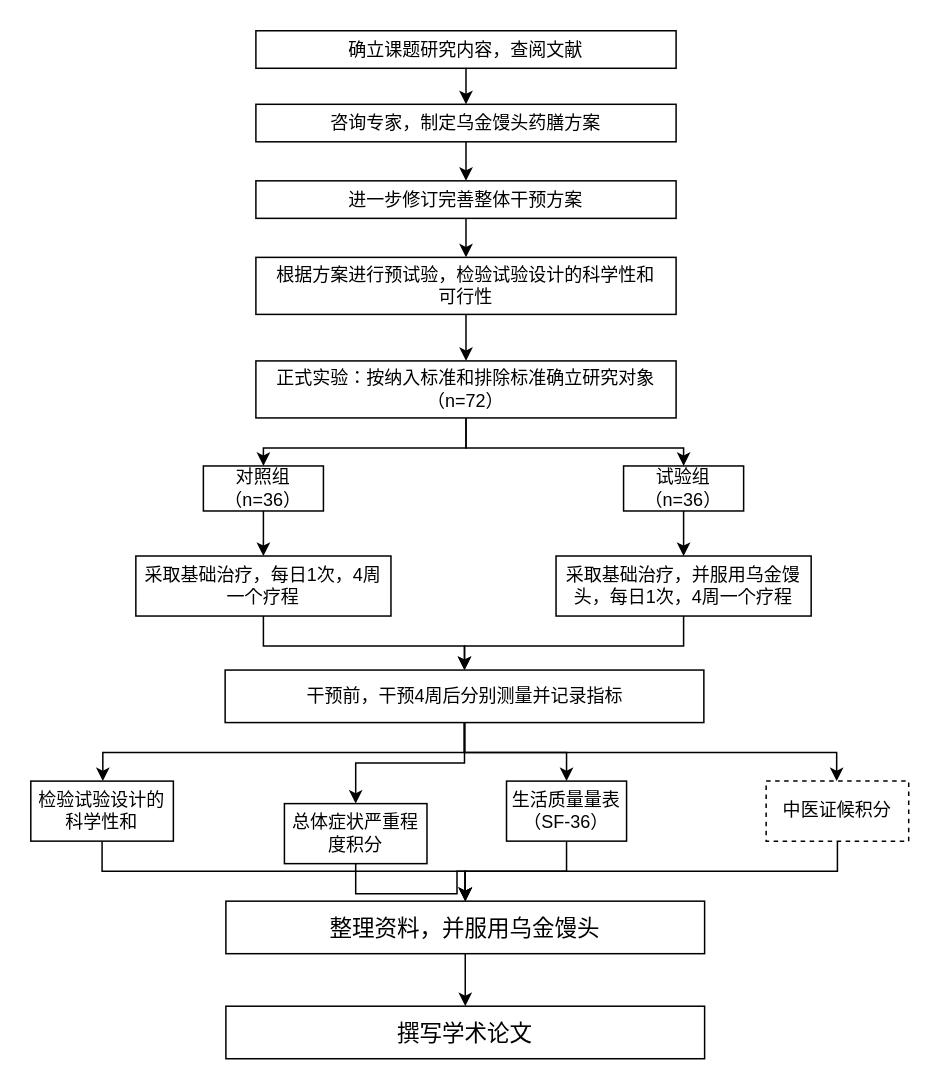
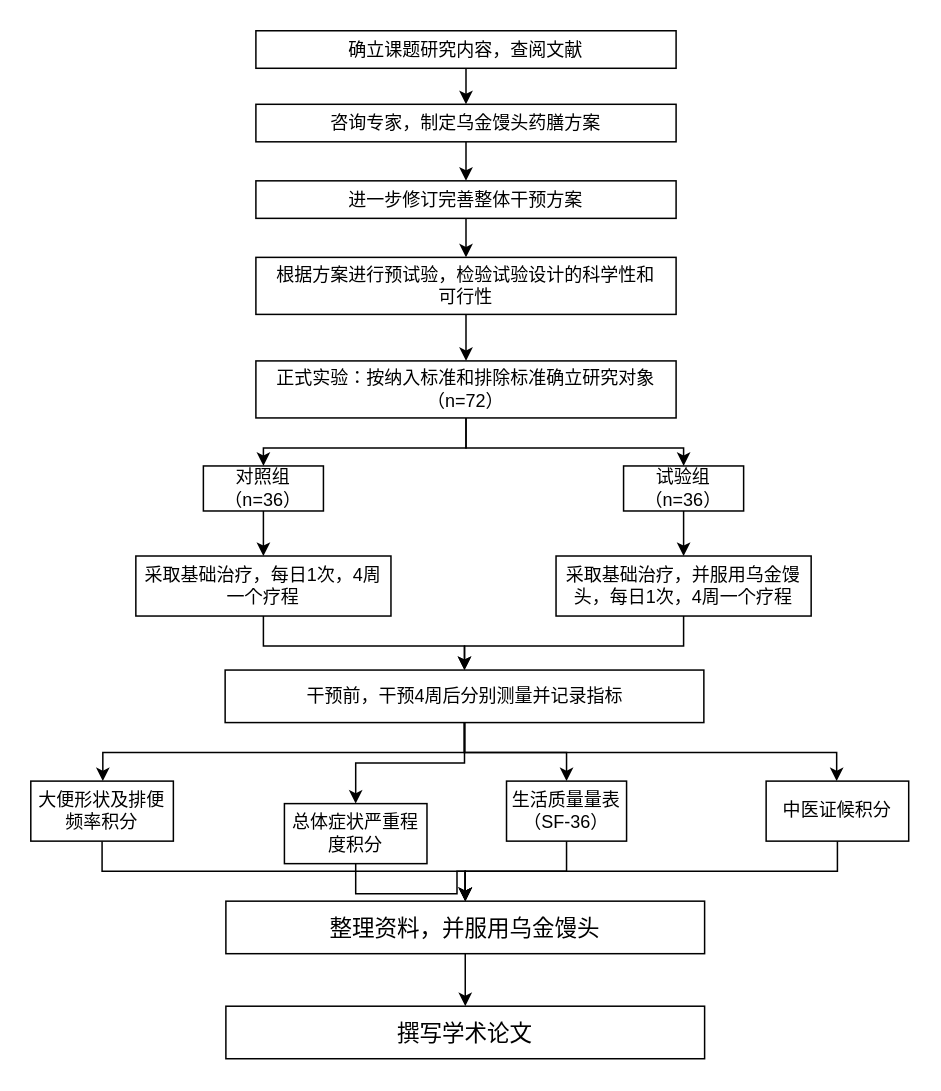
node "检验试验设计的科学性和": label "检验试验设计的科学性和" -> "大便形状及排便频率积分"
node "中医证候积分": style dashed -> solid
